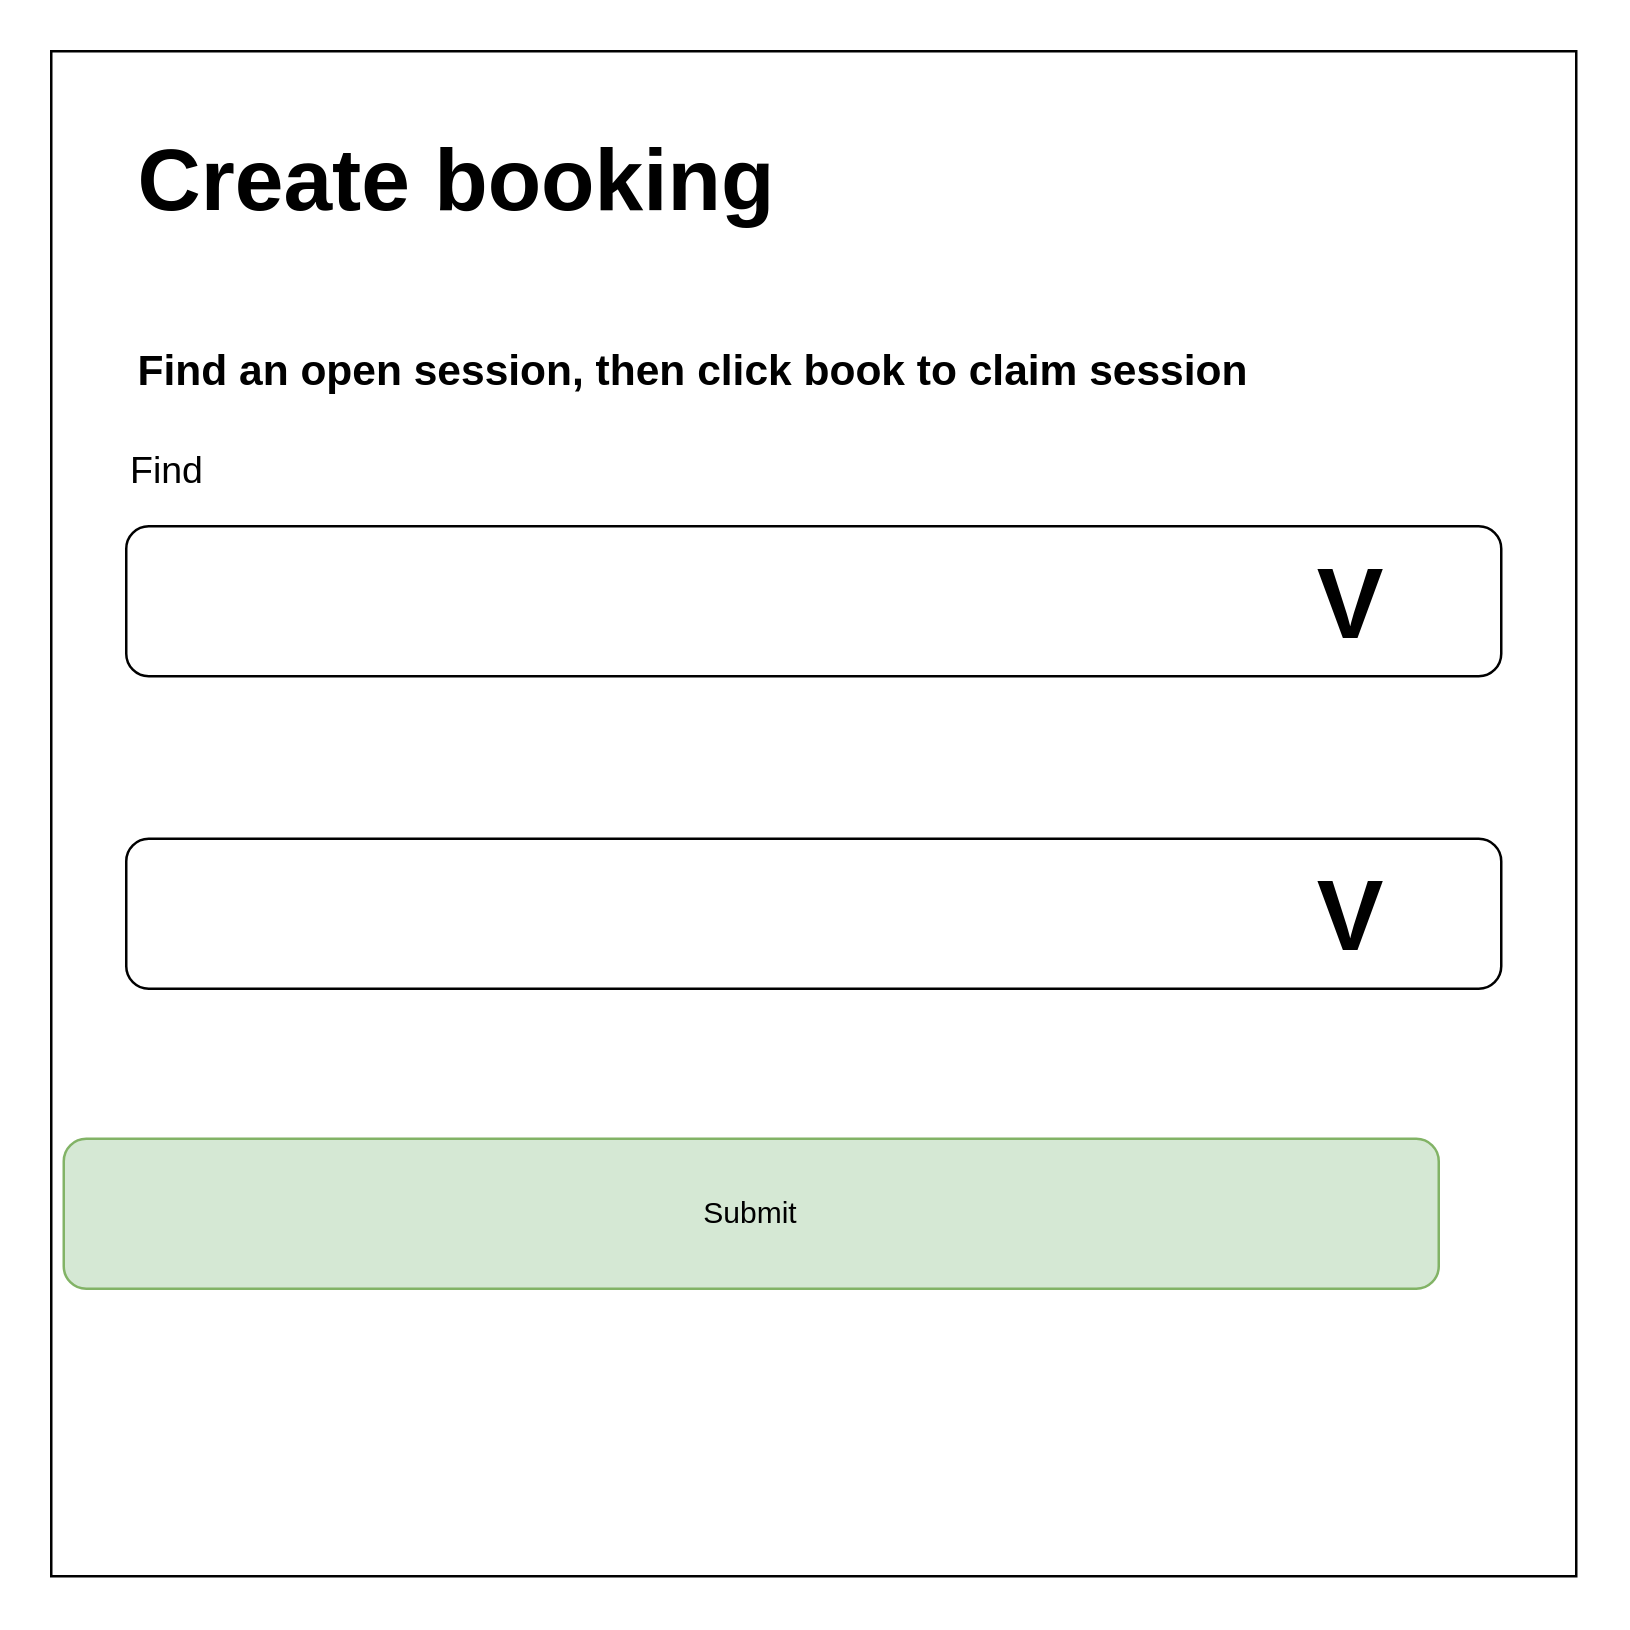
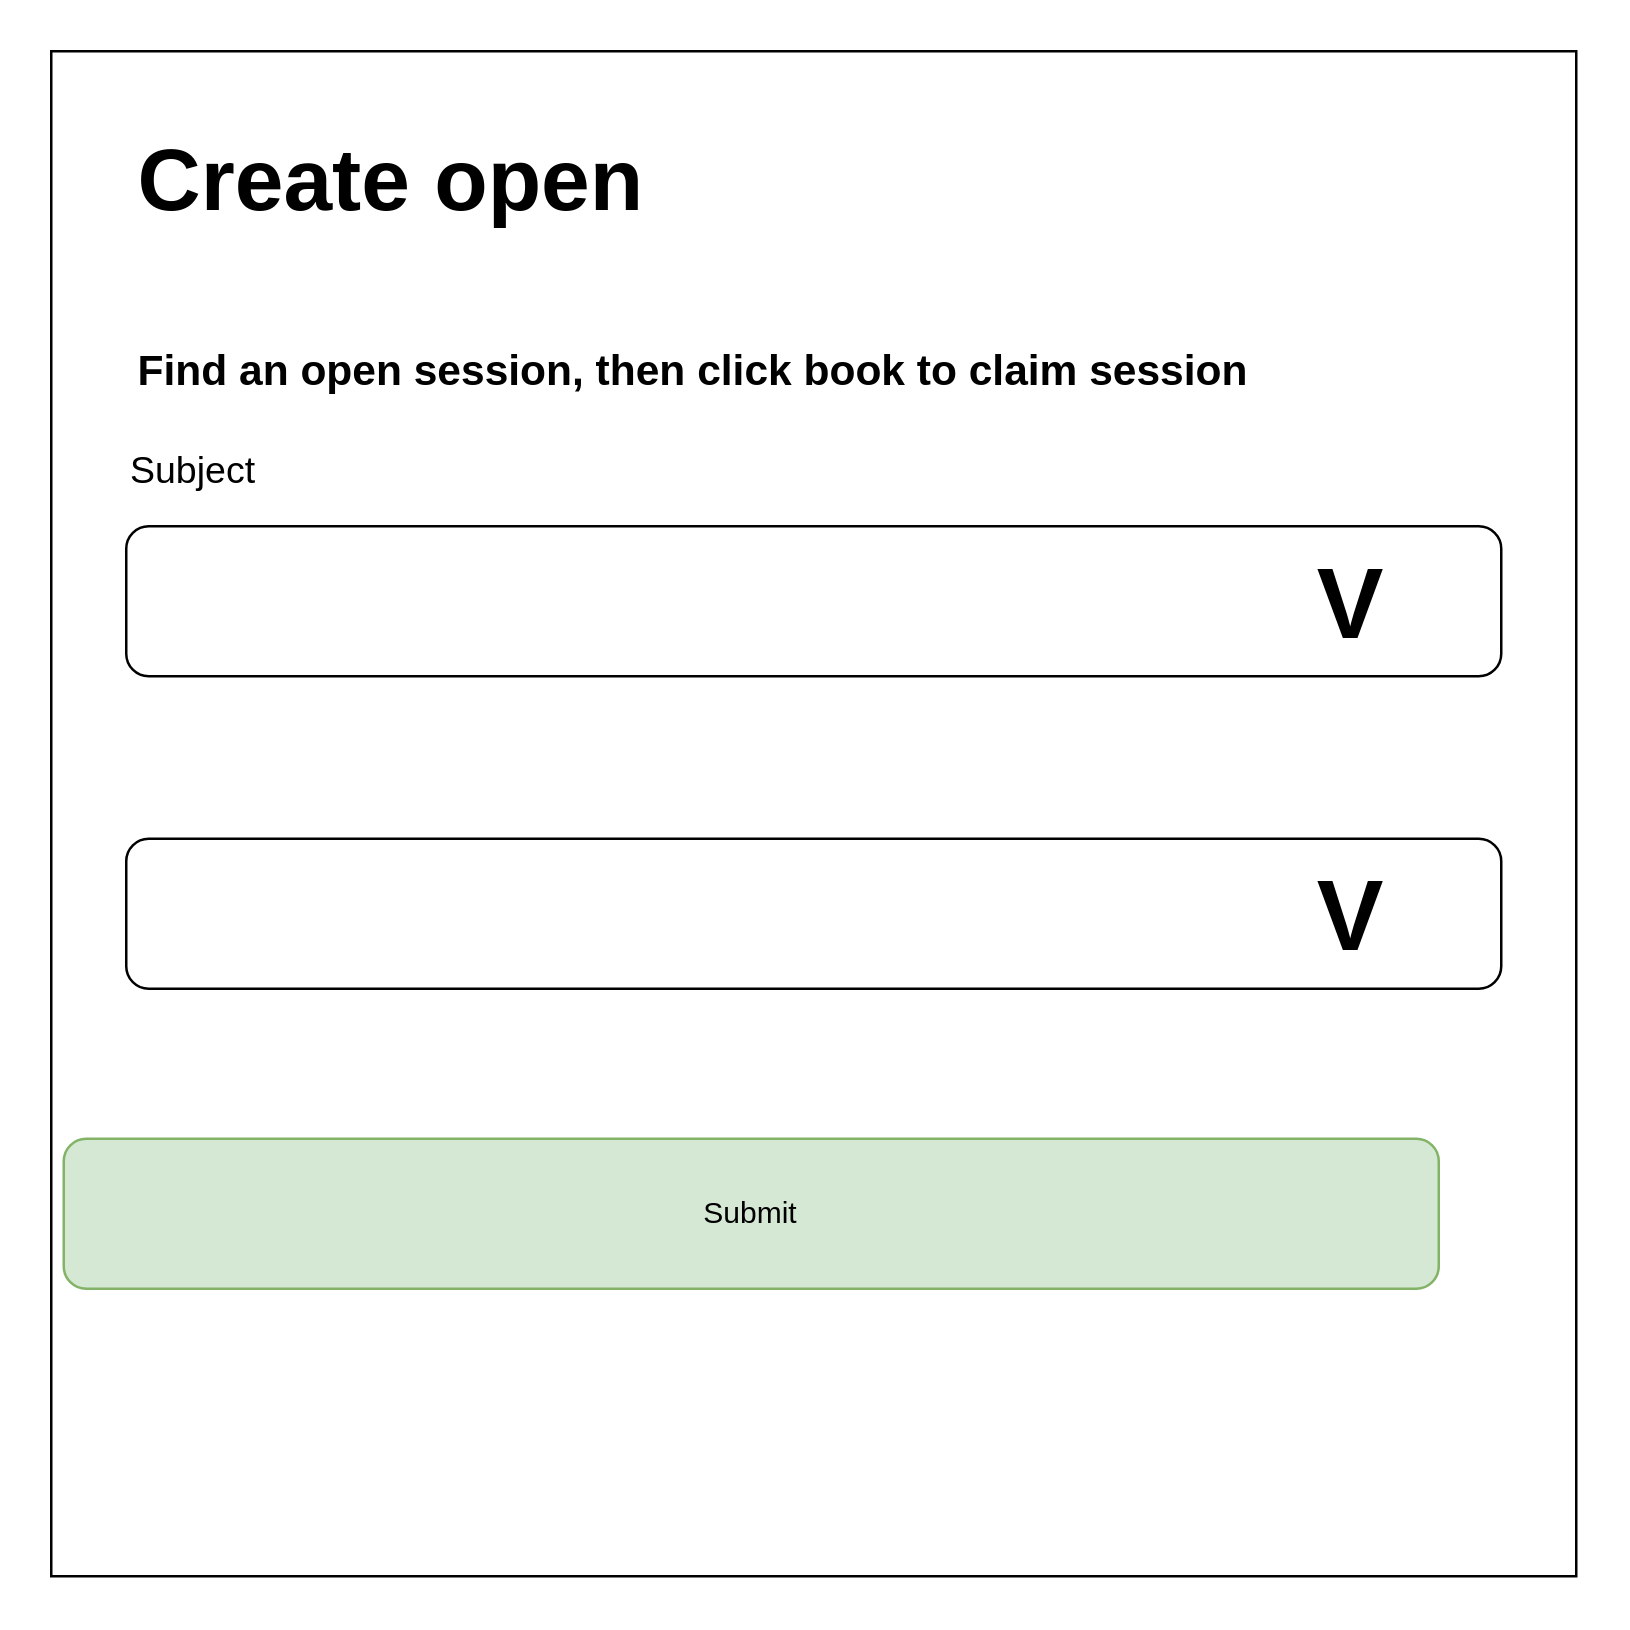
node "Create booking": label "Create booking" -> "Create open"
node "Find": label "Find" -> "Subject"
